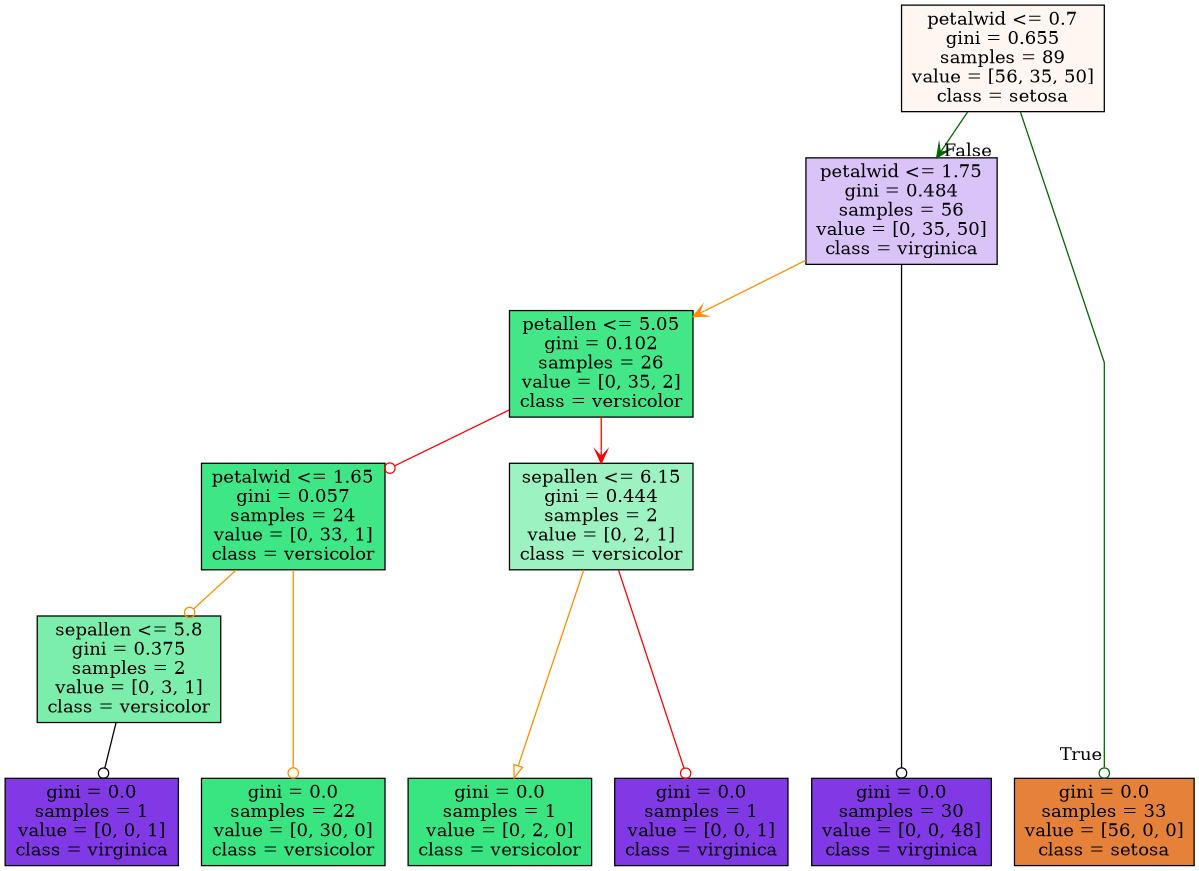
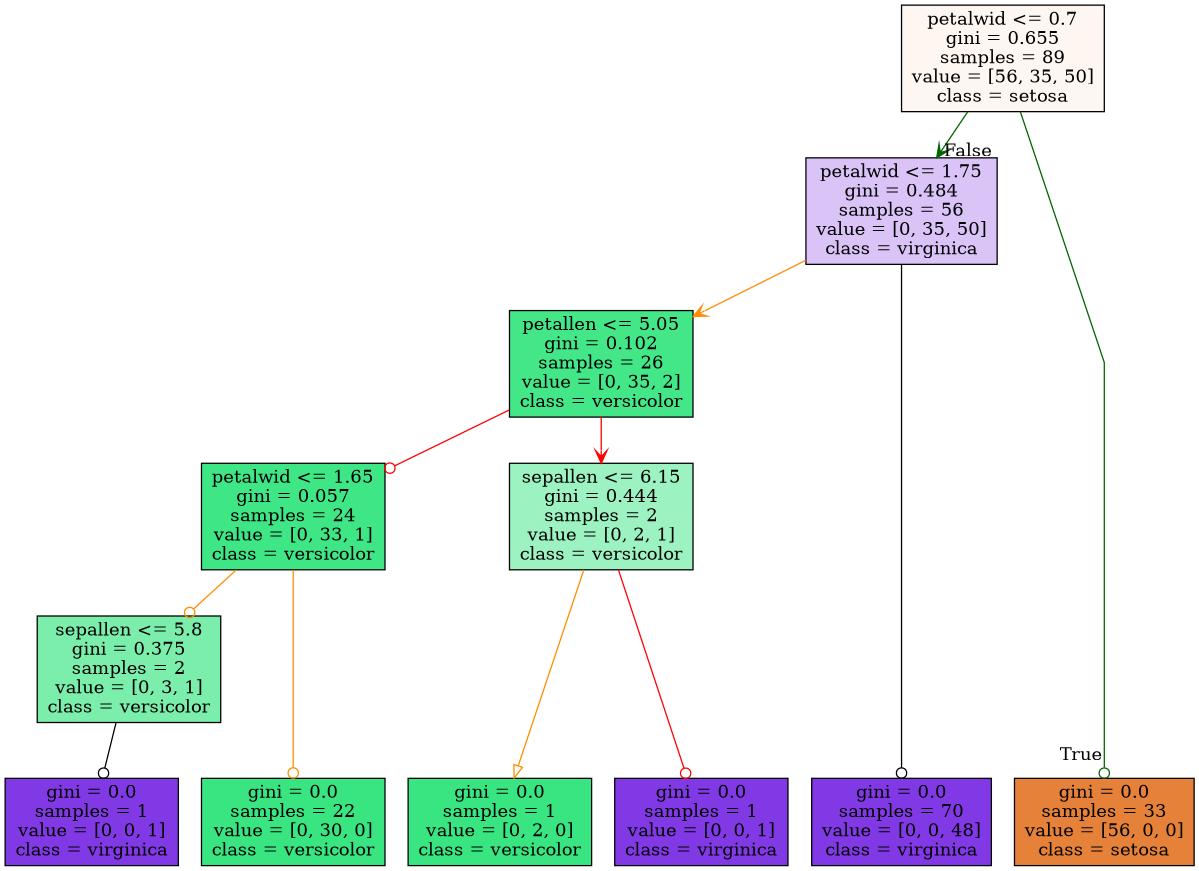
node "gini = 0.0 samples = 30 value = [0, 0, 48] class = virginica": label "gini = 0.0 samples = 30 value = [0, 0, 48] class = virginica" -> "gini = 0.0 samples = 70 value = [0, 0, 48] class = virginica"
